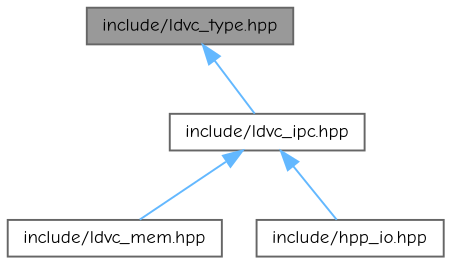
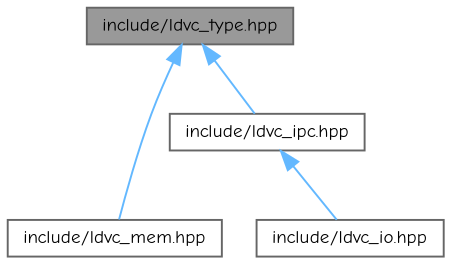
edge "include/ldvc_mem.hpp" -> "include/ldvc_ipc.hpp": now "include/ldvc_mem.hpp" -> "include/ldvc_type.hpp"
node "include/hpp_io.hpp": label "include/hpp_io.hpp" -> "include/ldvc_io.hpp"
